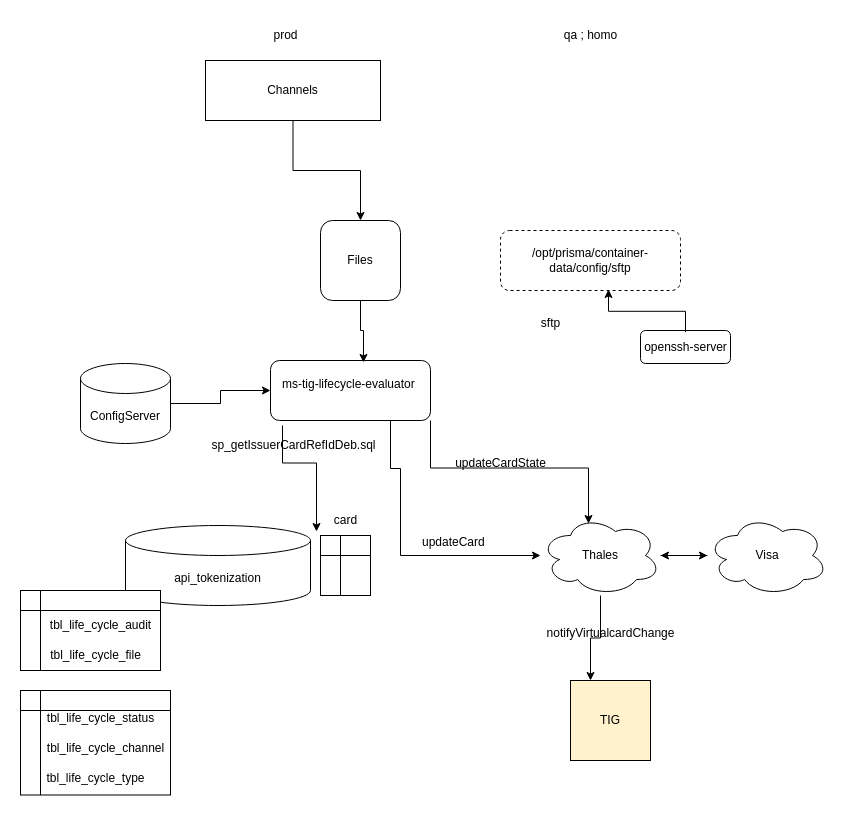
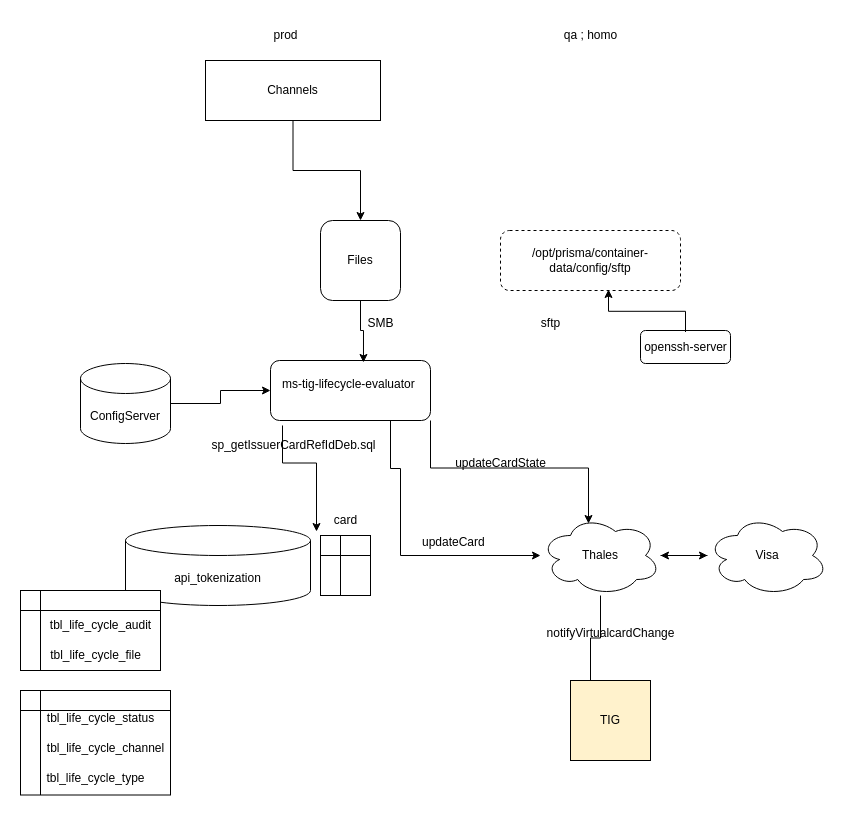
node "SMB": added
edge "Thales" -> "TIG": arrowhead classic -> none
